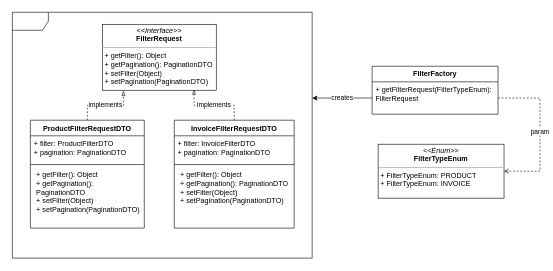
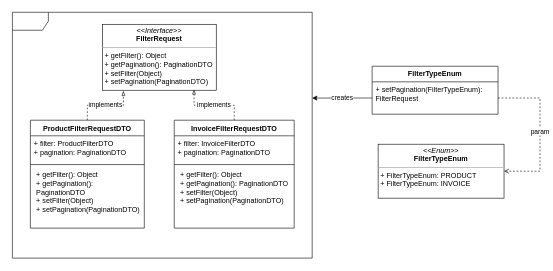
node "FilterFactory": label "FilterFactory" -> "FilterTypeEnum"
node "+ getFilterRequest(FilterTypeEnum): FilterRequest": label "+ getFilterRequest(FilterTypeEnum): FilterRequest" -> "+ setPagination(FilterTypeEnum): FilterRequest"
